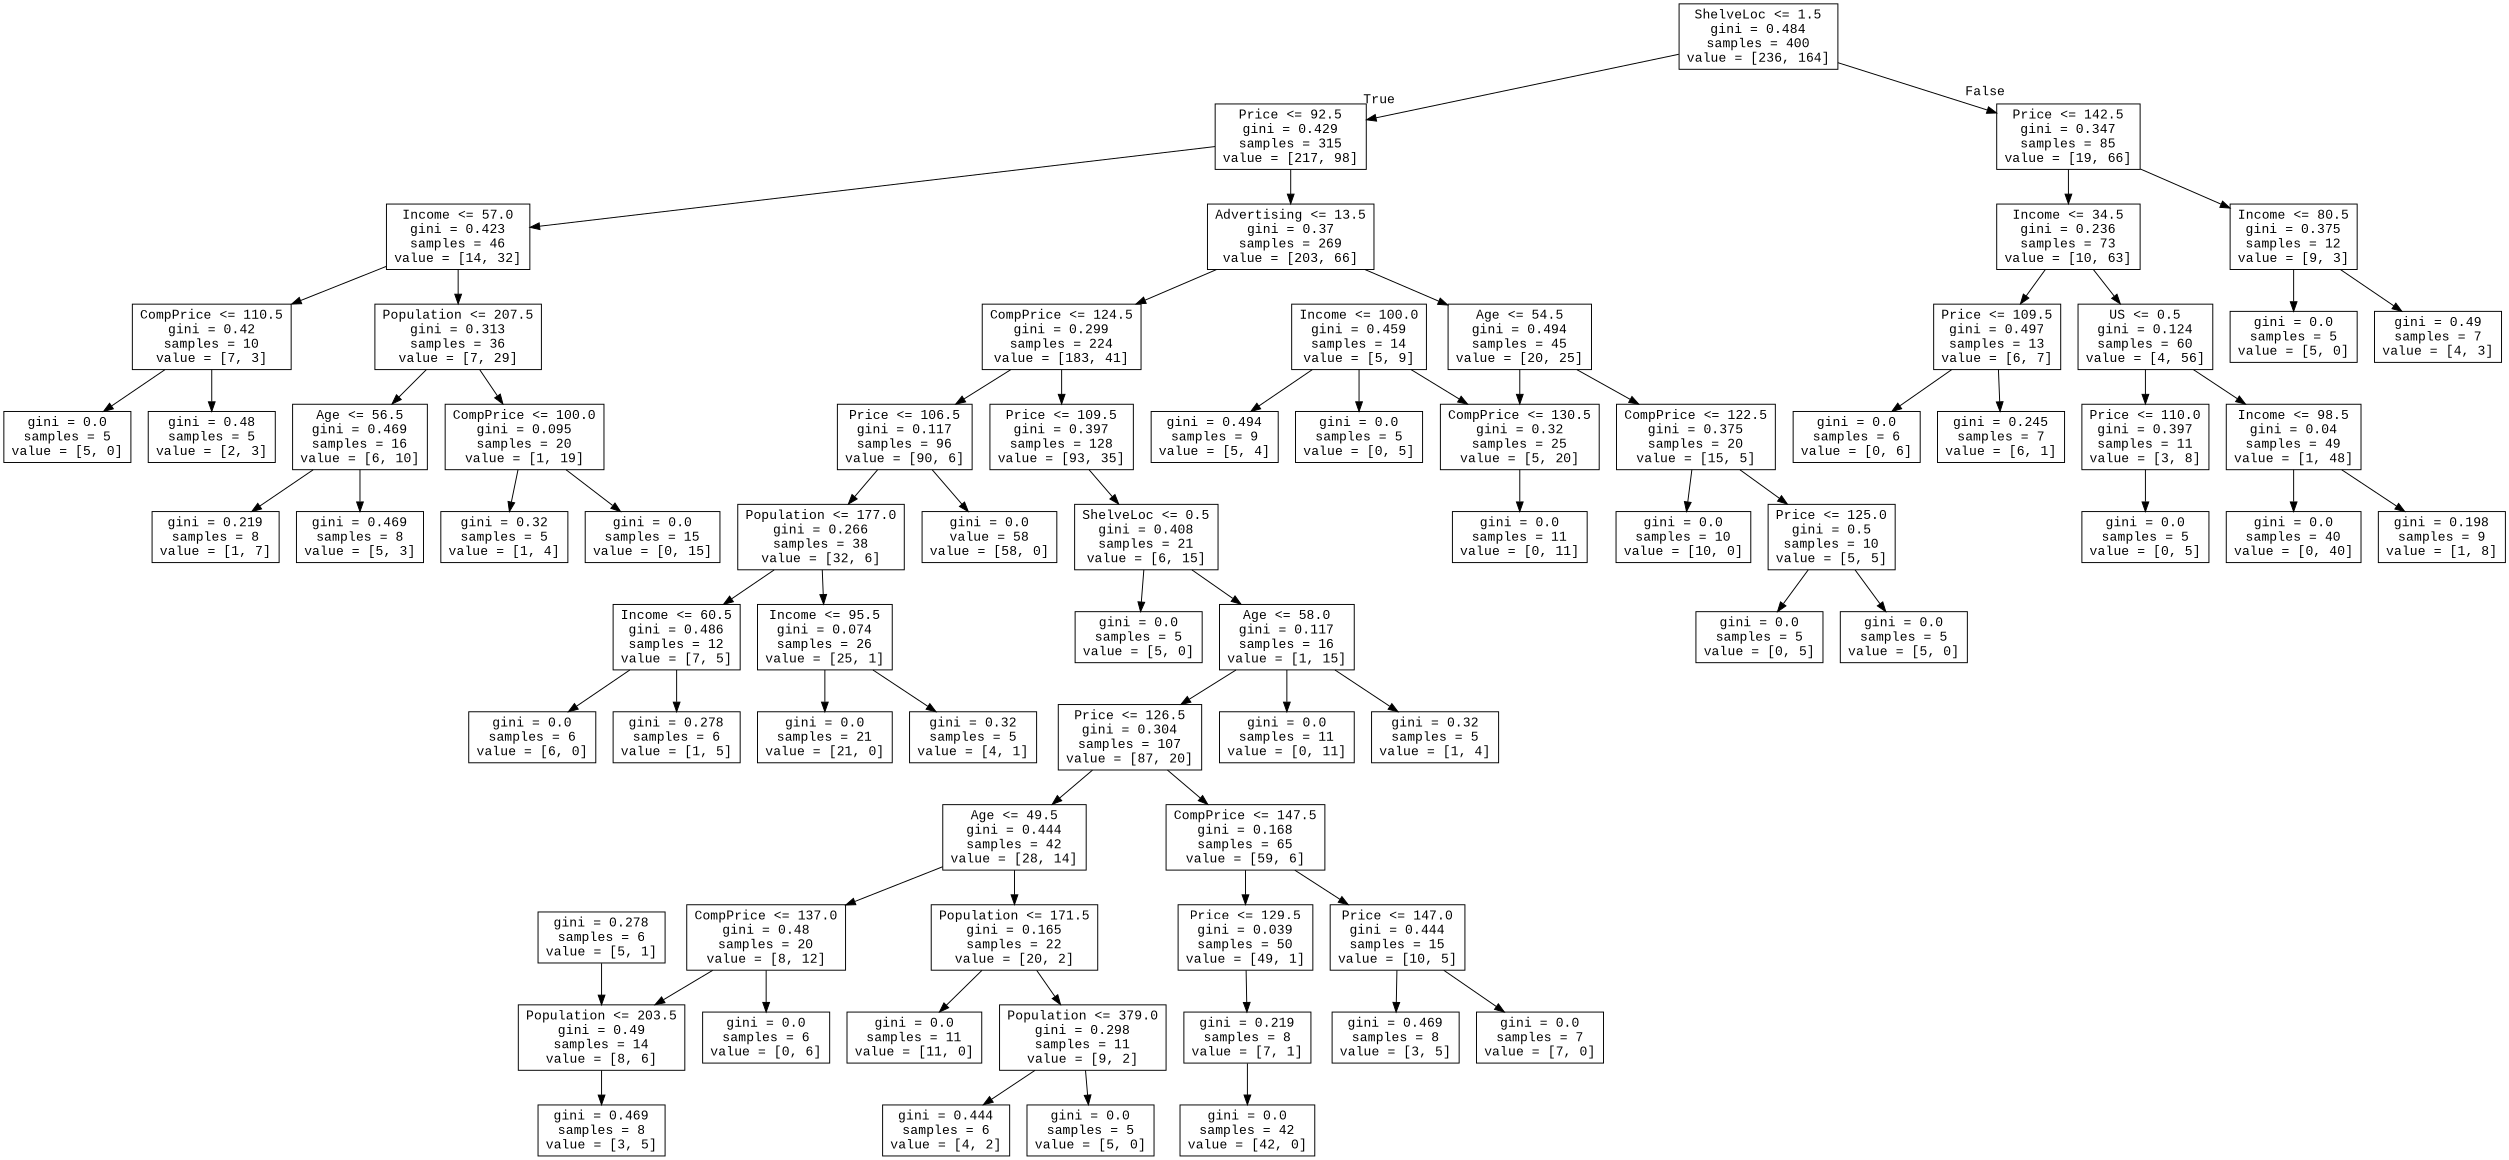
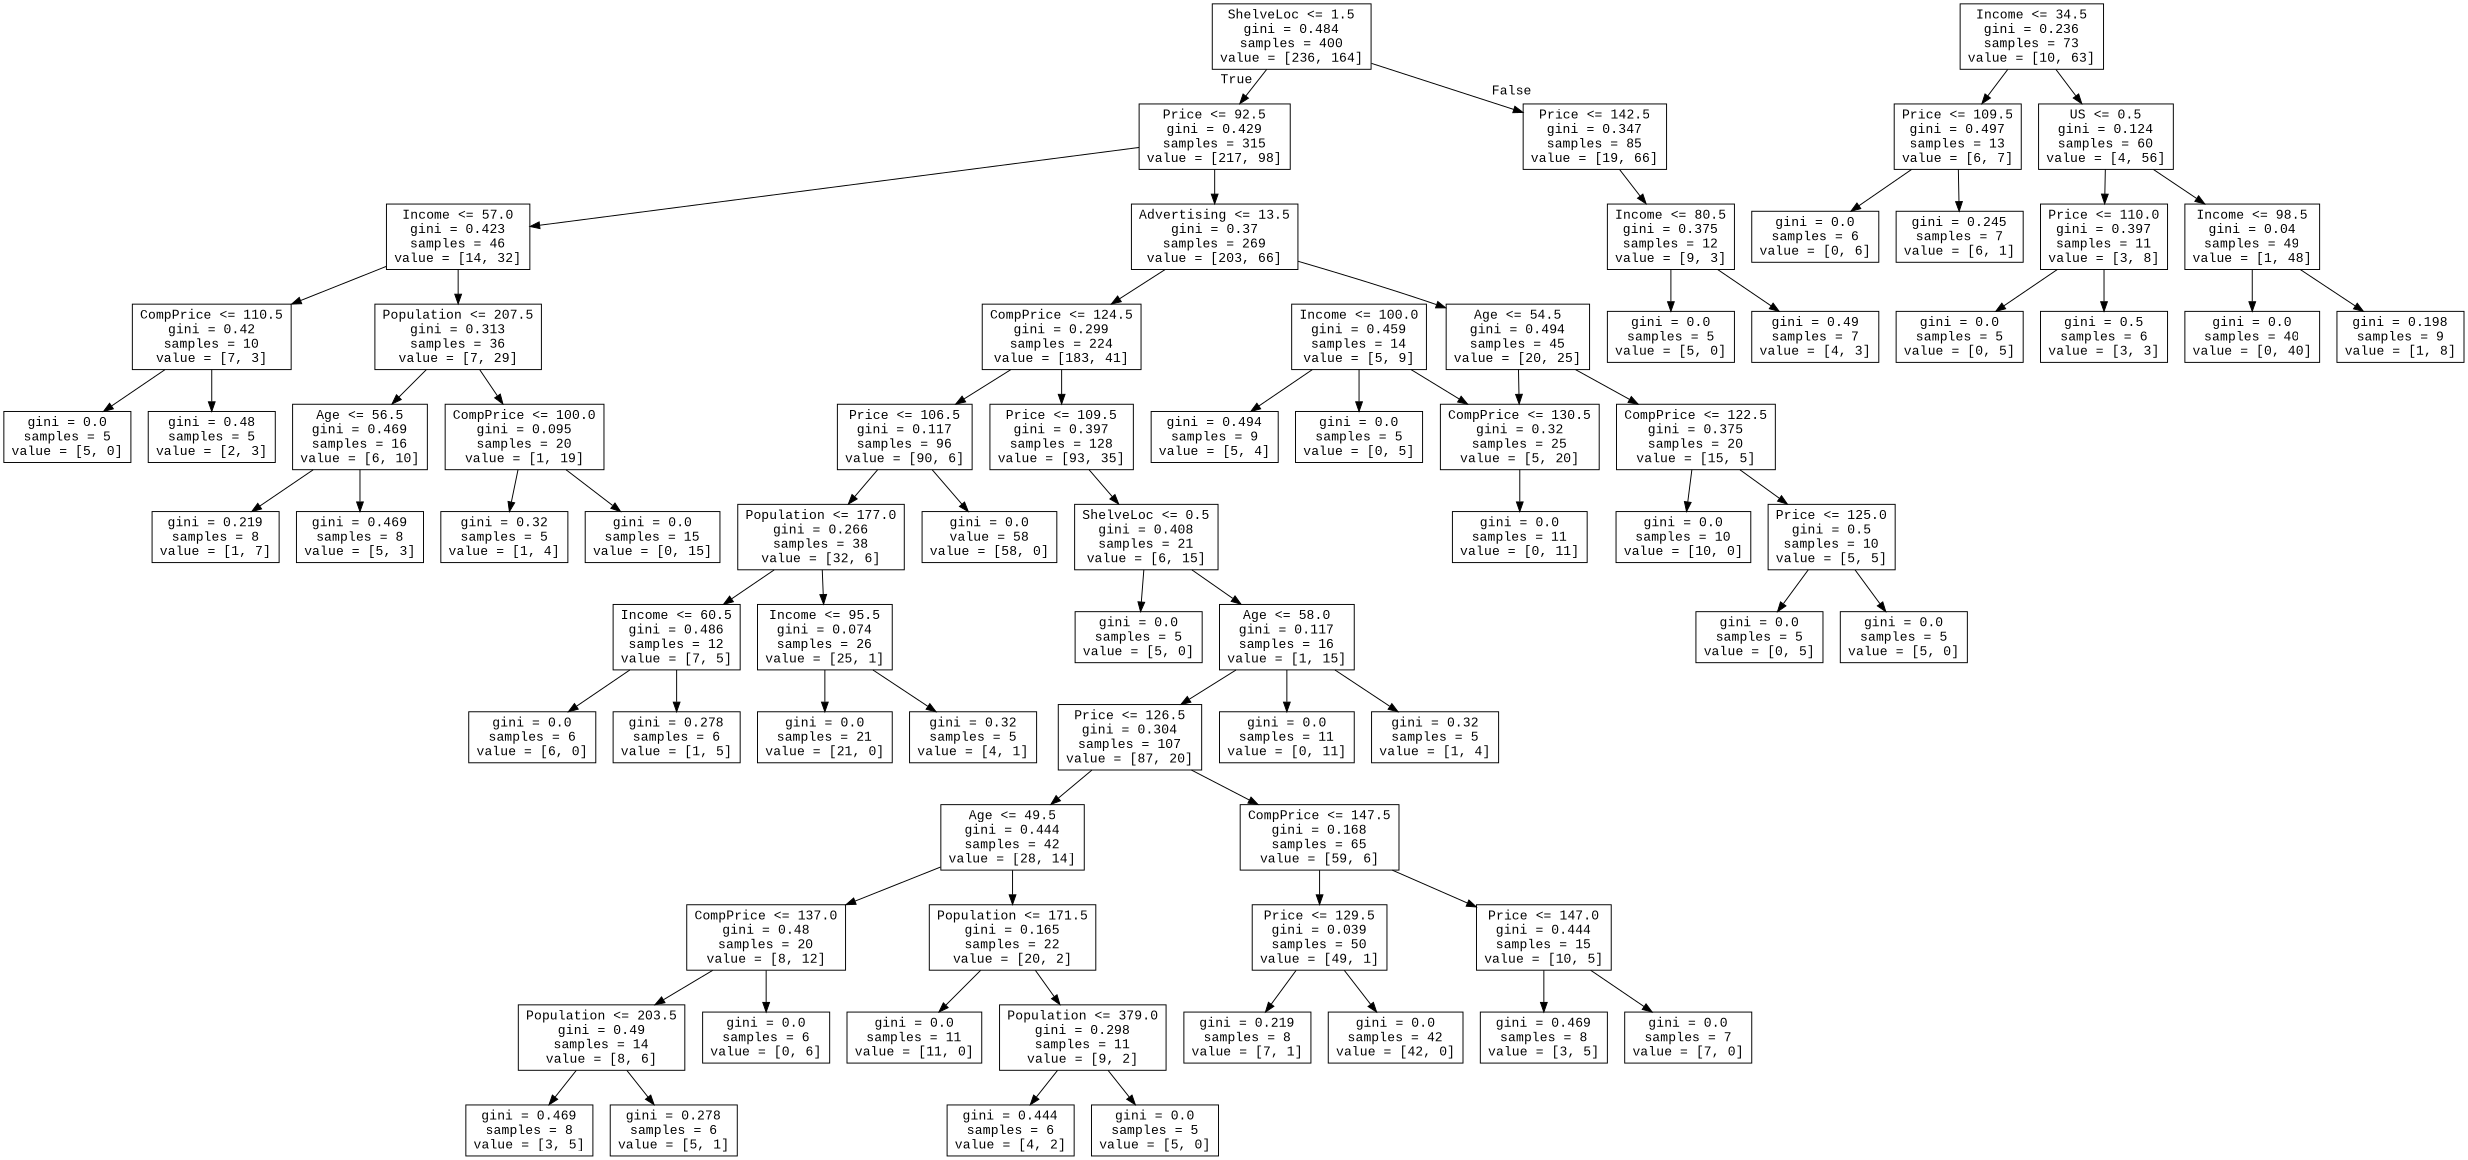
edge "Price <= 142.5 gini = 0.347 samples = 85 value = [19, 66]" -> "Income <= 34.5 gini = 0.236 samples = 73 value = [10, 63]": removed
node "gini = 0.5 samples = 6 value = [3, 3]": added
edge "gini = 0.278 samples = 6 value = [5, 1]" -> "Population <= 203.5 gini = 0.49 samples = 14 value = [8, 6]": reversed
edge "gini = 0.219 samples = 8 value = [7, 1]" -> "gini = 0.0 samples = 42 value = [42, 0]": now "Price <= 129.5 gini = 0.039 samples = 50 value = [49, 1]" -> "gini = 0.0 samples = 42 value = [42, 0]"
